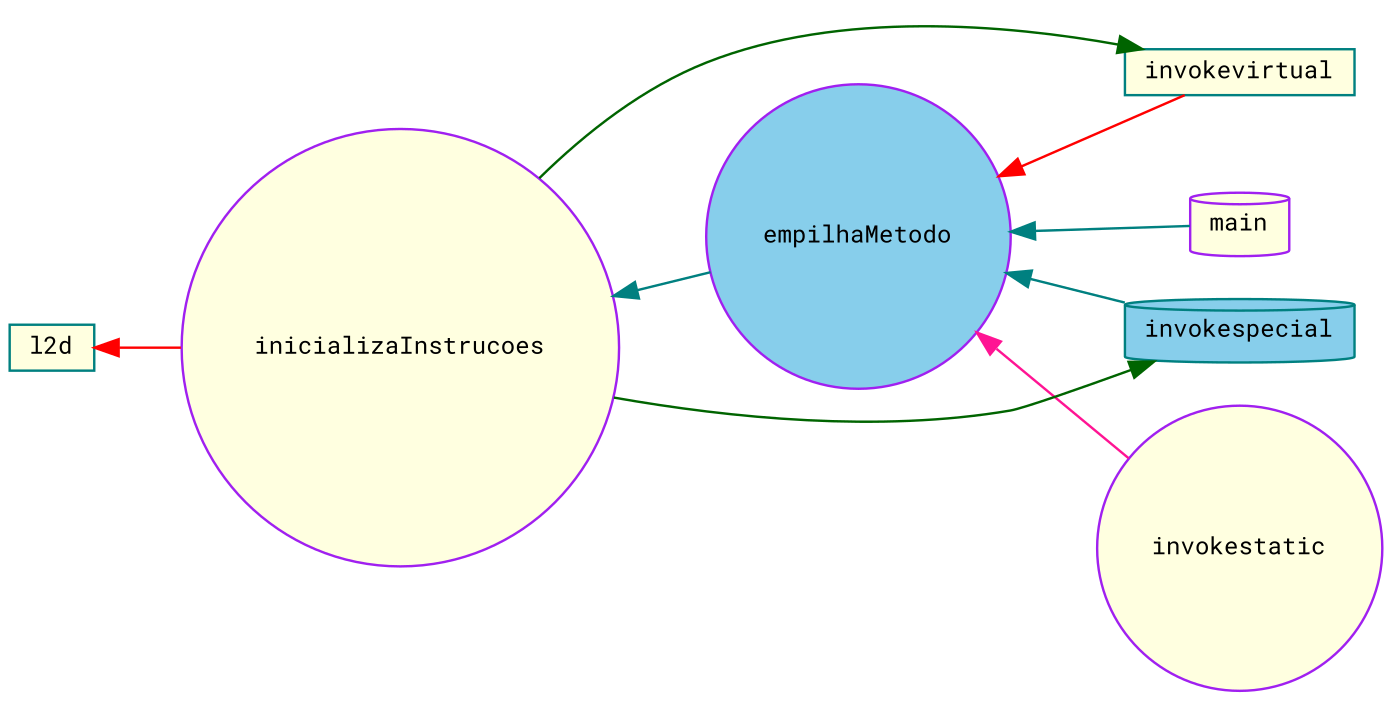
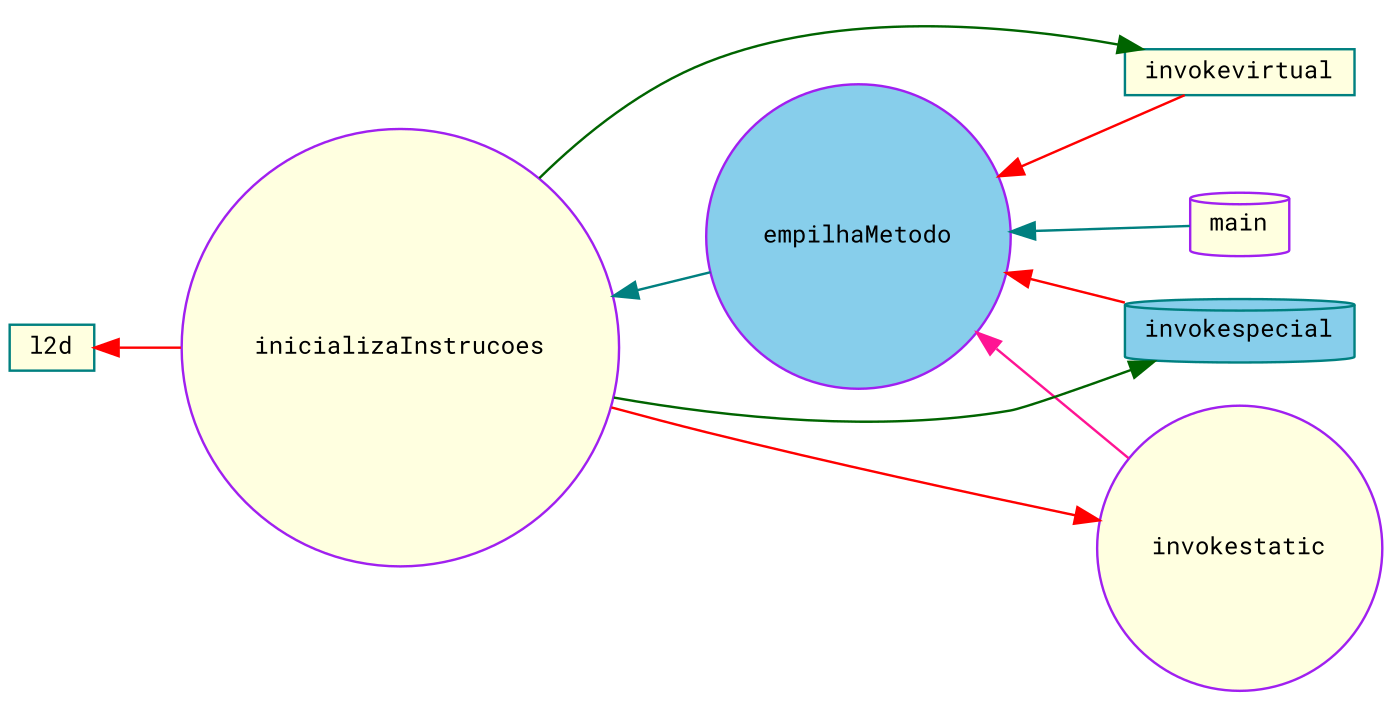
edge "invokespecial" -> "empilhaMetodo": color teal -> red
edge "inicializaInstrucoes" -> "invokestatic": added
